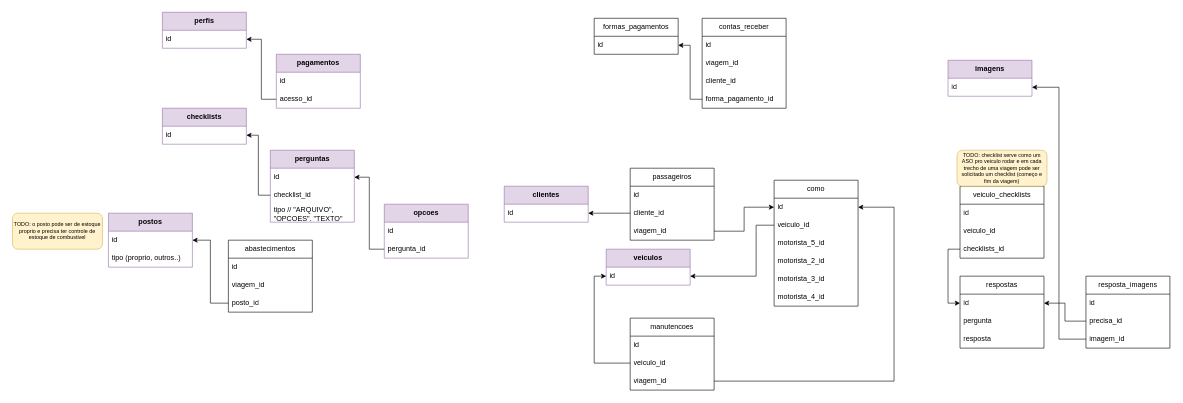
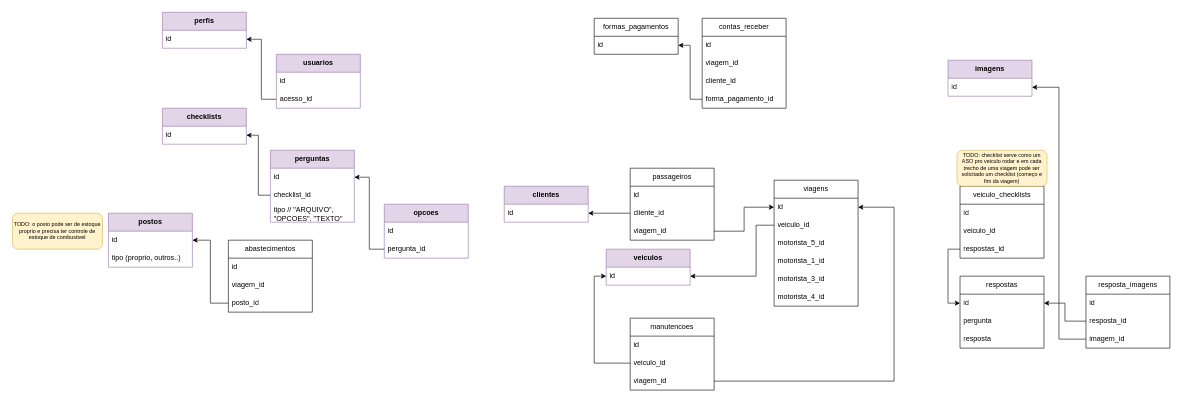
node "pagamentos": label "pagamentos" -> "usuarios"
node "como": label "como" -> "viagens"
node "checklists_id": label "checklists_id" -> "respostas_id"
node "motorista_2_id": label "motorista_2_id" -> "motorista_1_id"
node "precisa_id": label "precisa_id" -> "resposta_id"
